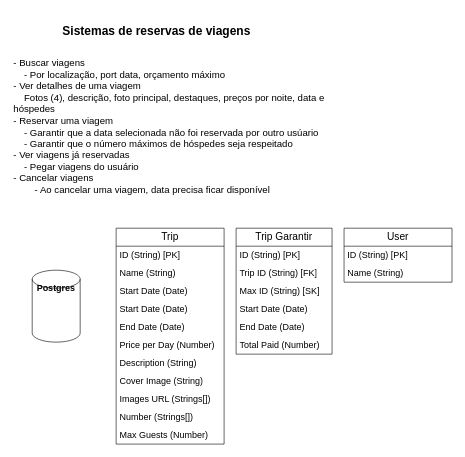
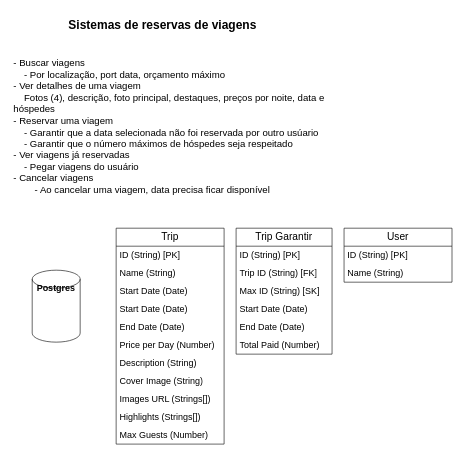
node "Sistemas de reservas de viagens": moved (156, 30) -> (162, 24)
node "Number (Strings[])": label "Number (Strings[])" -> "Highlights (Strings[])"
